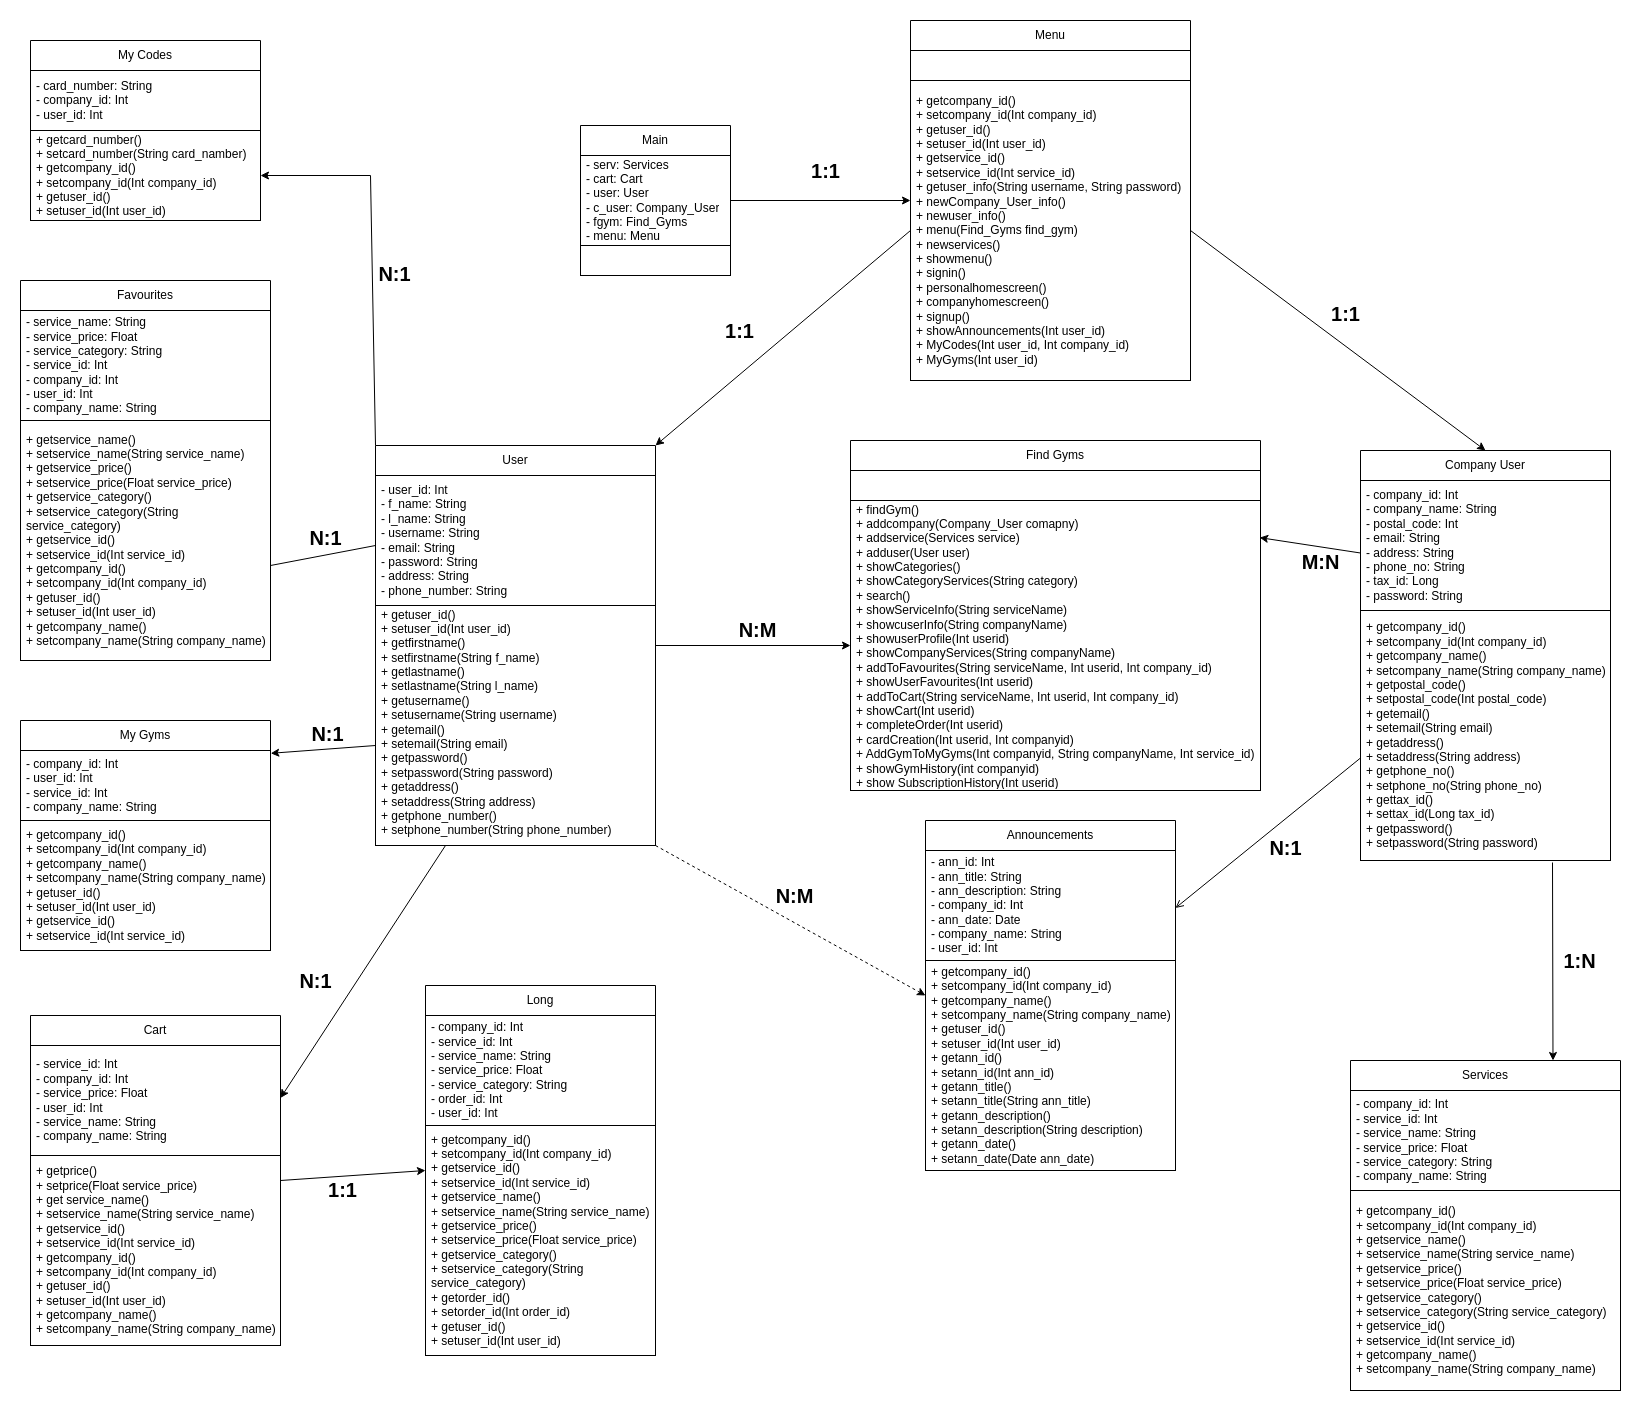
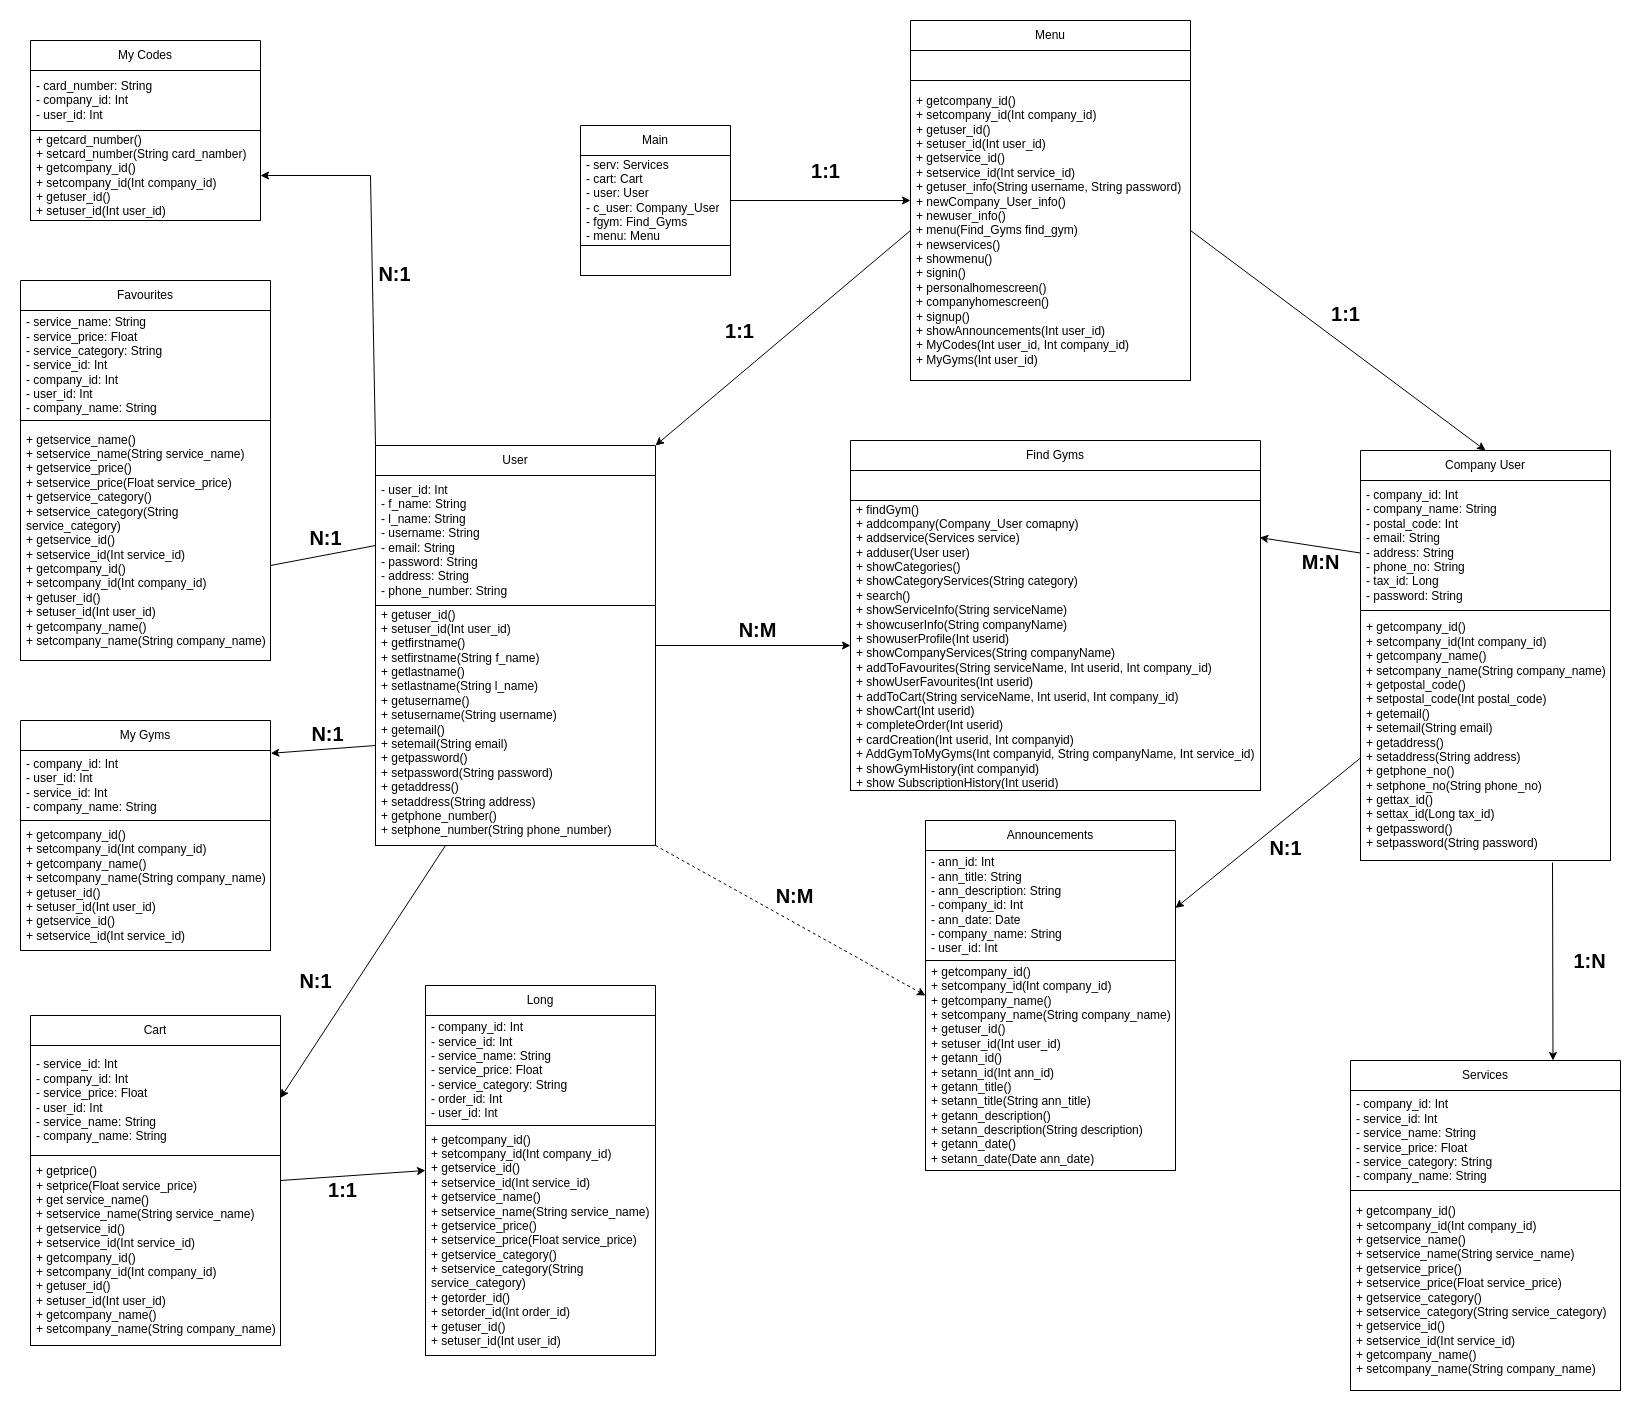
edge "Company User" -> "Announcements": arrowhead open -> classic
node "1:N": moved (1580, 961) -> (1590, 961)
